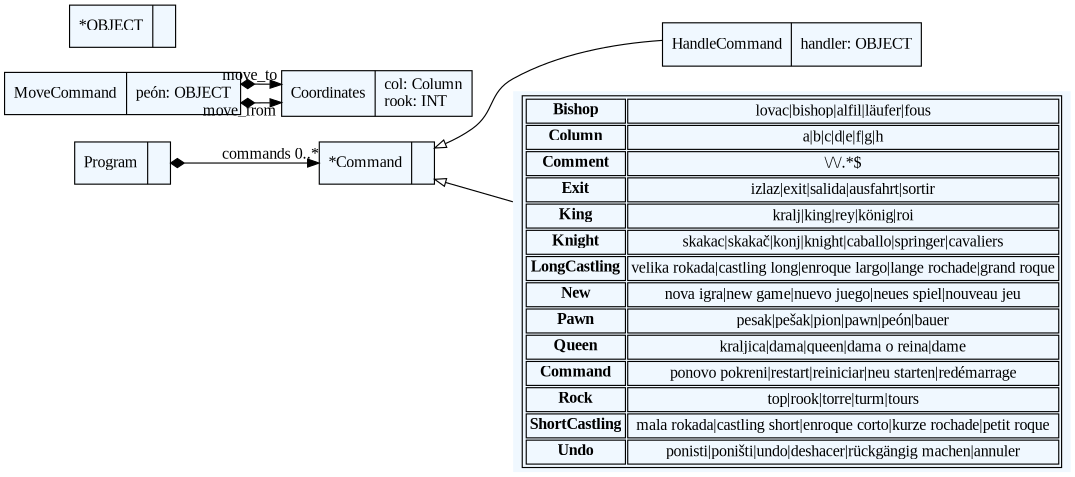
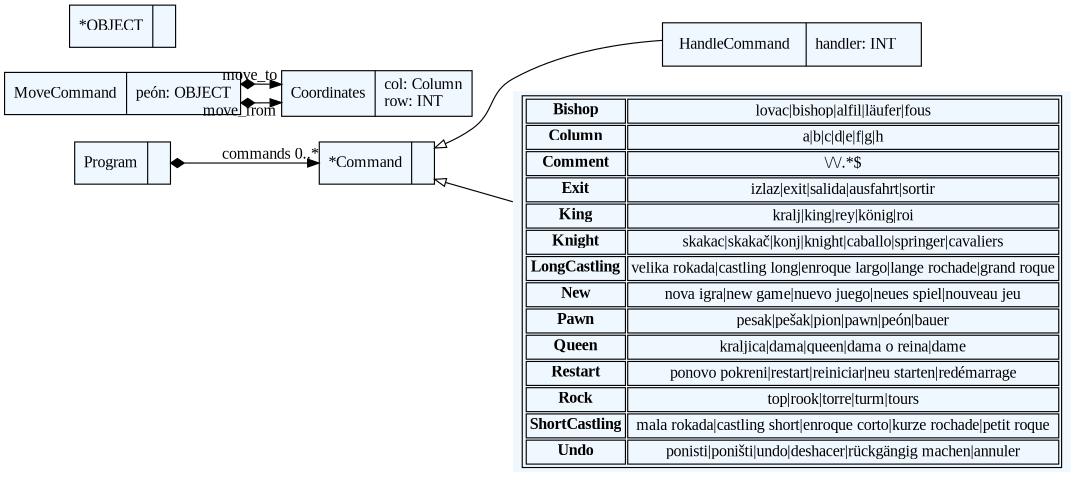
node "HandleCommand": text "handler: OBJECT" -> "handler: INT"
node "Coordinates": text "rook: INT" -> "row: INT"
node "Bishop": text "Command" -> "Restart"
